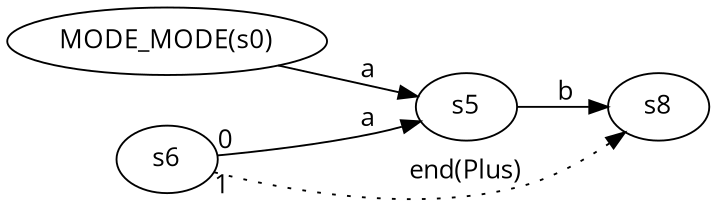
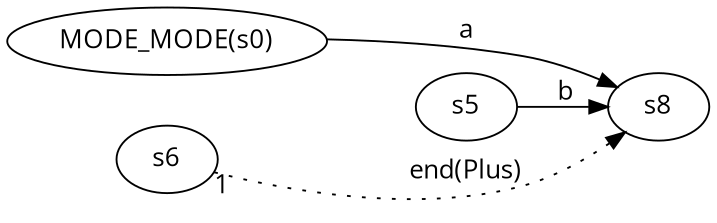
edge "MODE_MODE(s0)" -> "s5": now "MODE_MODE(s0)" -> "s8"
edge "s6" -> "s5": removed, label "a"
